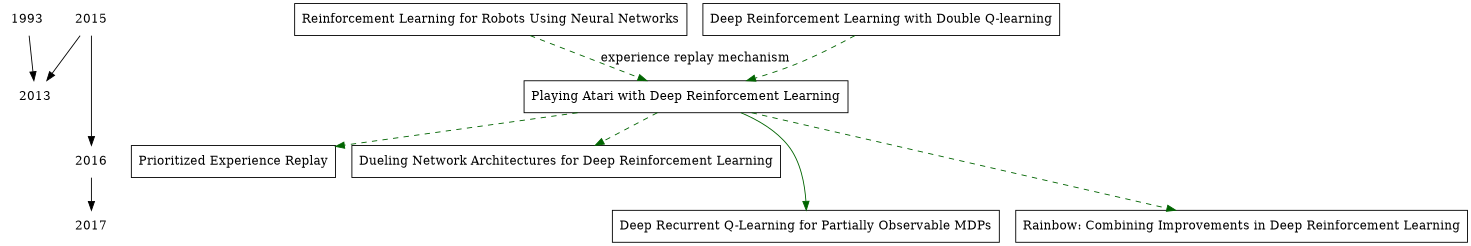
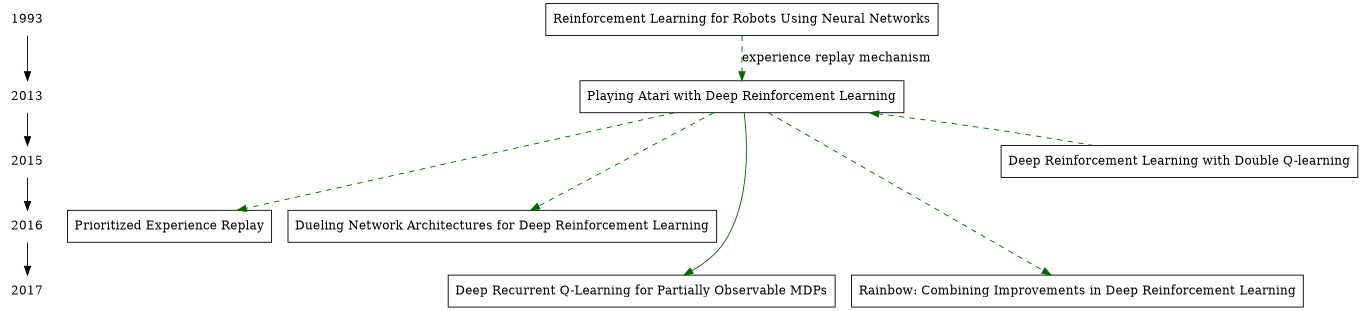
edge "2015" -> "2013": reversed
